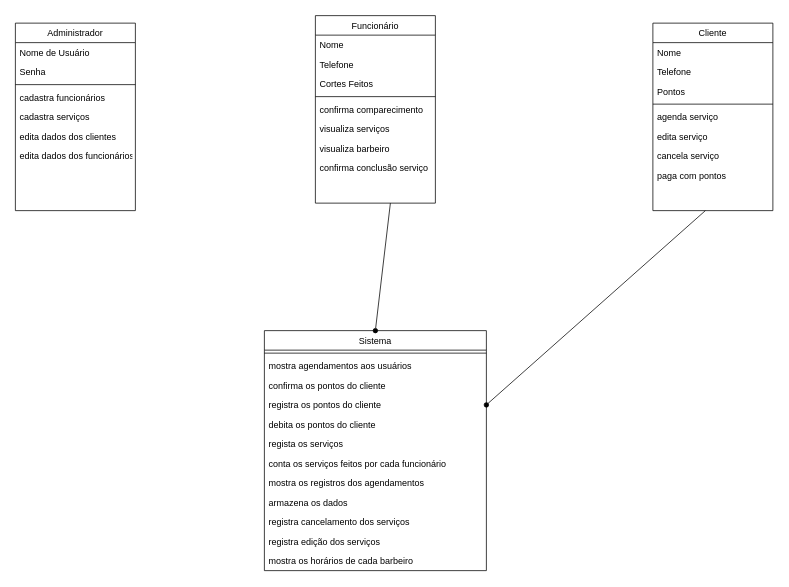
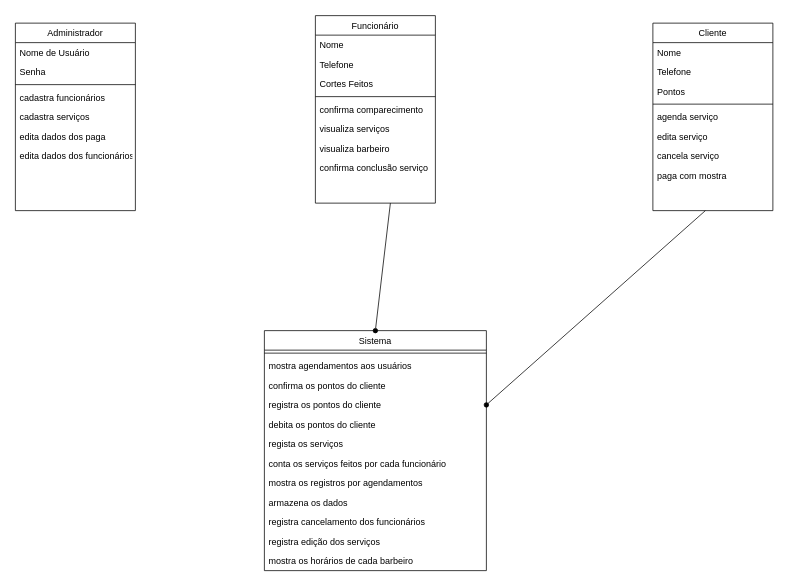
node "edita dados dos clientes": label "edita dados dos clientes" -> "edita dados dos paga"
node "paga com pontos": label "paga com pontos" -> "paga com mostra"
node "mostra os registros dos agendamentos": label "mostra os registros dos agendamentos" -> "mostra os registros por agendamentos"
node "registra cancelamento dos serviços": label "registra cancelamento dos serviços" -> "registra cancelamento dos funcionários"
